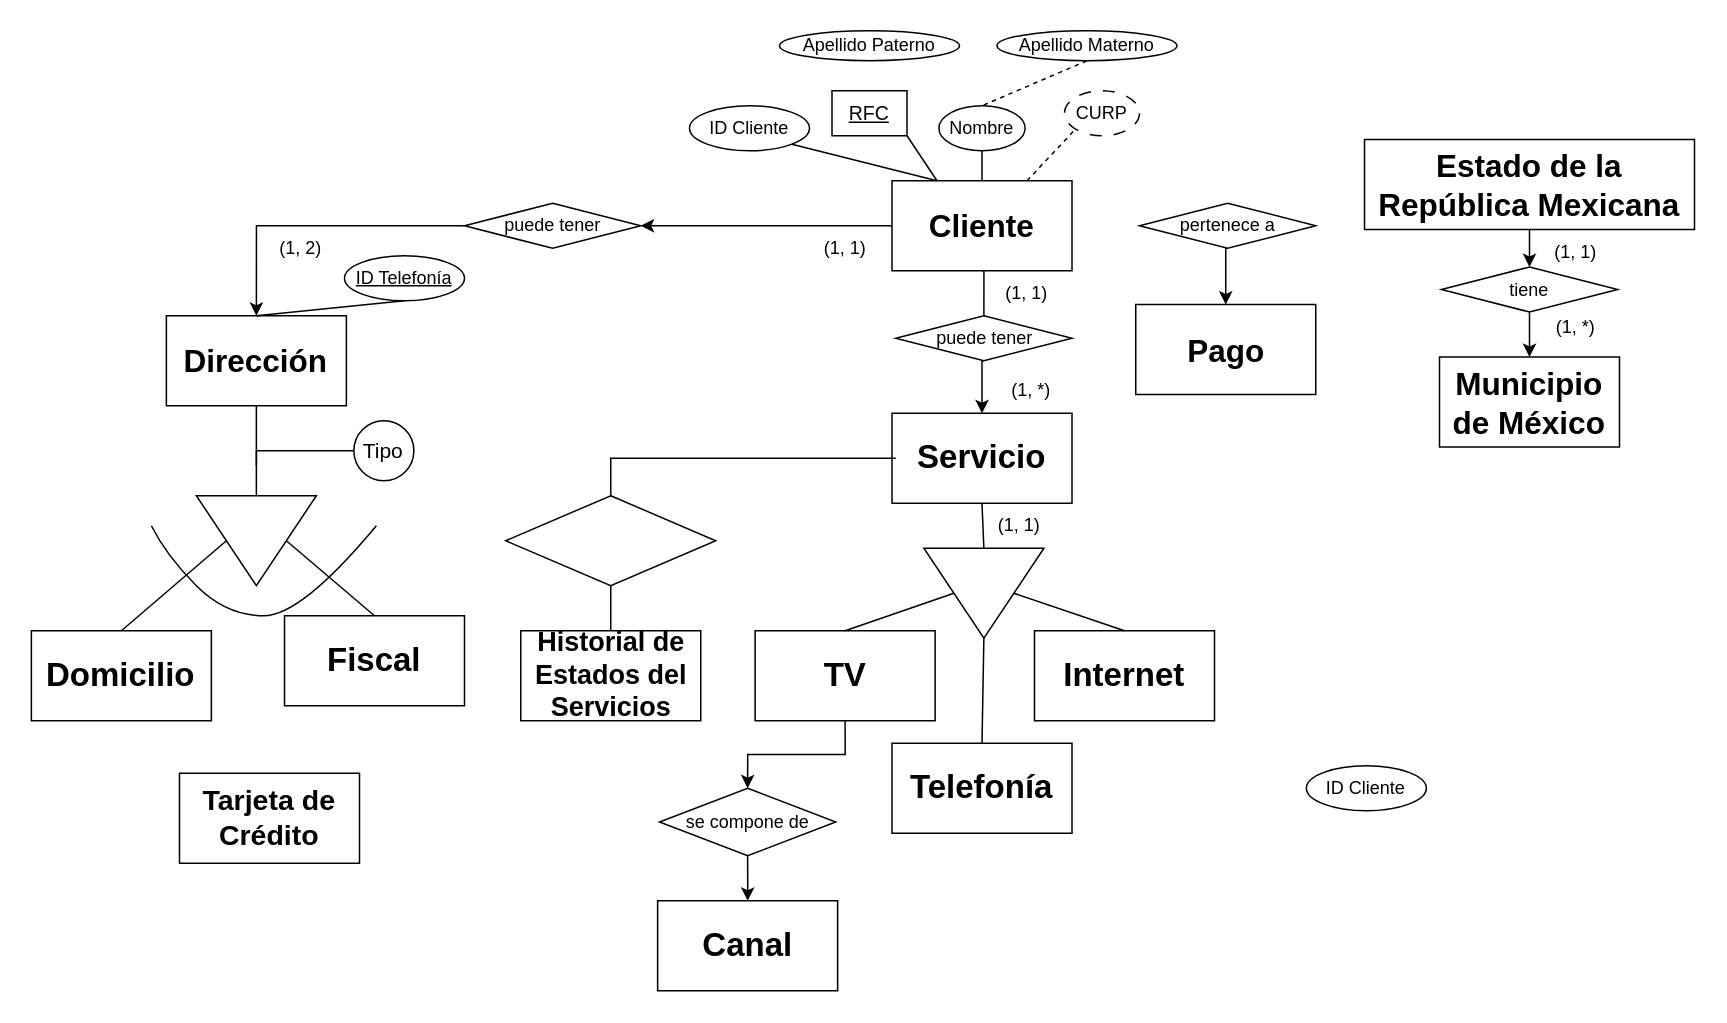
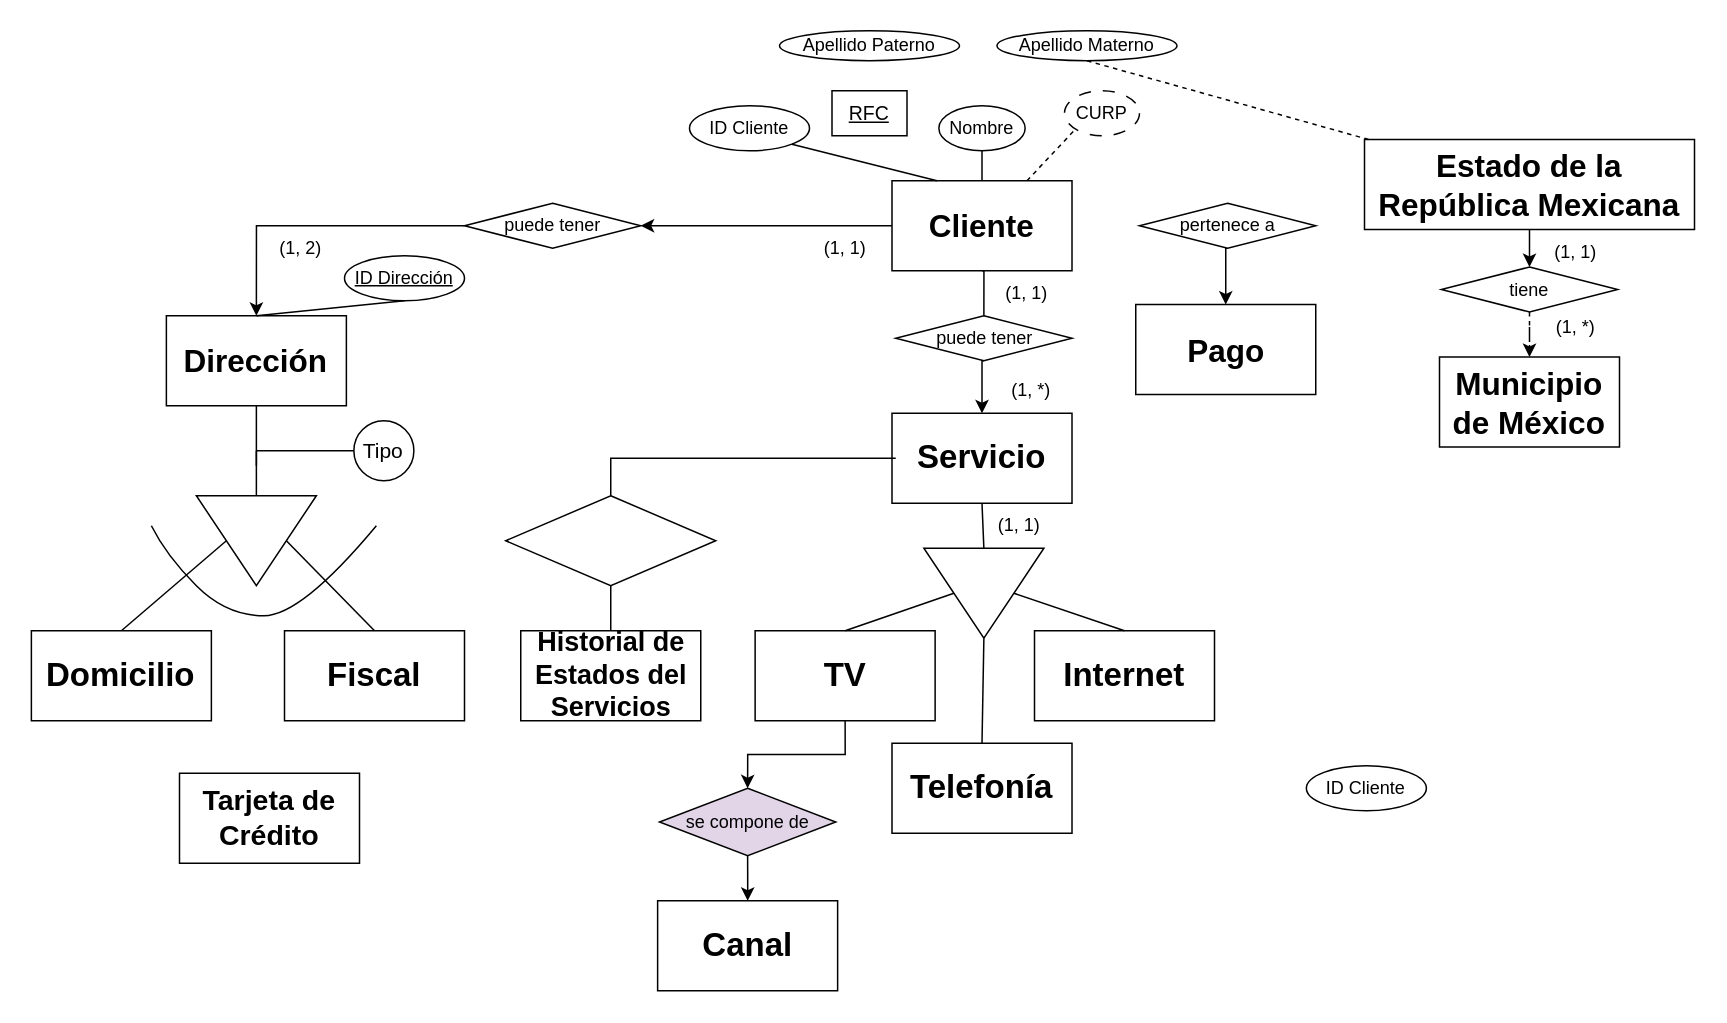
edge "Apellido Materno" -- "Nombre": now "Apellido Materno" -- "Estado de la República Mexicana"
edge "RFC" -- "Cliente": removed
node "ID Telefonía": label "ID Telefonía" -> "ID Dirección"
edge "tiene" -> "Municipio de México": style solid -> dashed
node "Fiscal": moved (374, 661) -> (374, 676)
node "se compone de": fillcolor #ffffff -> #e1d5e7
